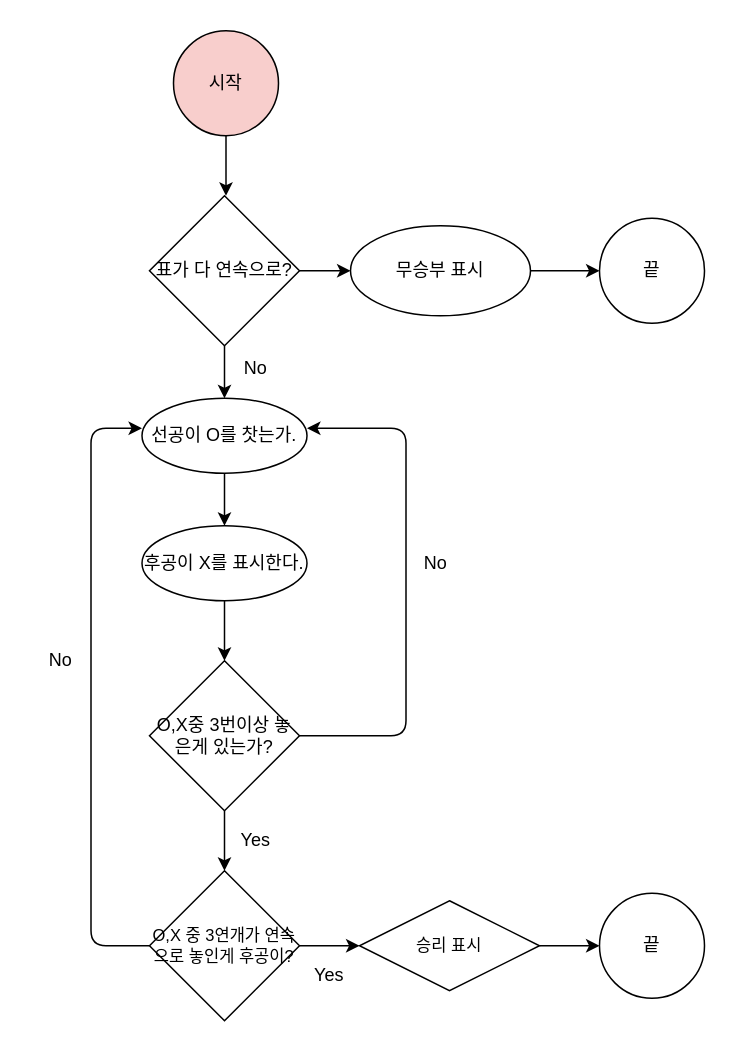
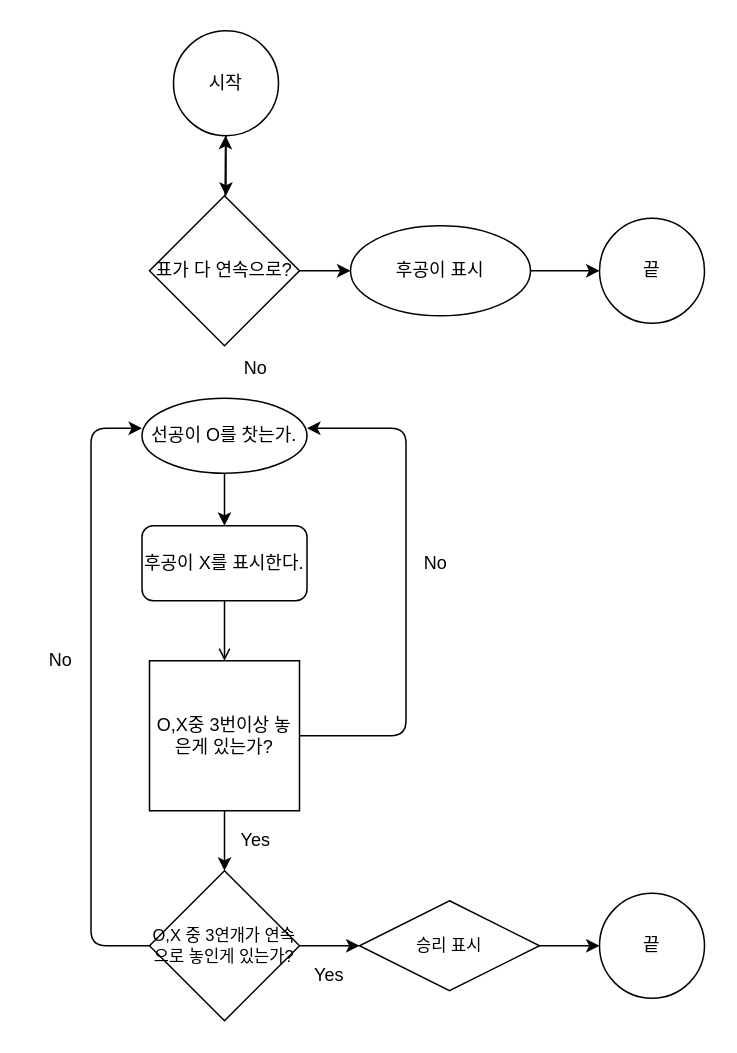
node "시작": fillcolor #f8cecc -> #ffffff
node "무승부 표시": label "무승부 표시" -> "후공이 표시"
edge "표가 다 연속으로?" -> "선공이 O를 찻는가.": now "표가 다 연속으로?" -> "시작"
node "후공이 X를 표시한다.": shape ellipse -> rounded rectangle
edge "후공이 X를 표시한다." -> "O,X중 3번이상 놓은게 있는가?": arrowhead classic -> open
node "O,X중 3번이상 놓은게 있는가?": shape diamond -> rectangle
node "O,X 중 3연개가 연속으로 놓인게 후공이?": label "O,X 중 3연개가 연속으로 놓인게 후공이?" -> "O,X 중 3연개가 연속으로 놓인게 있는가?"
